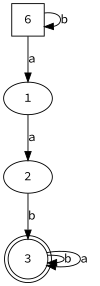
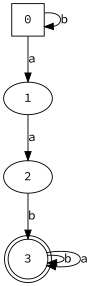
node "6": label "6" -> "0"
